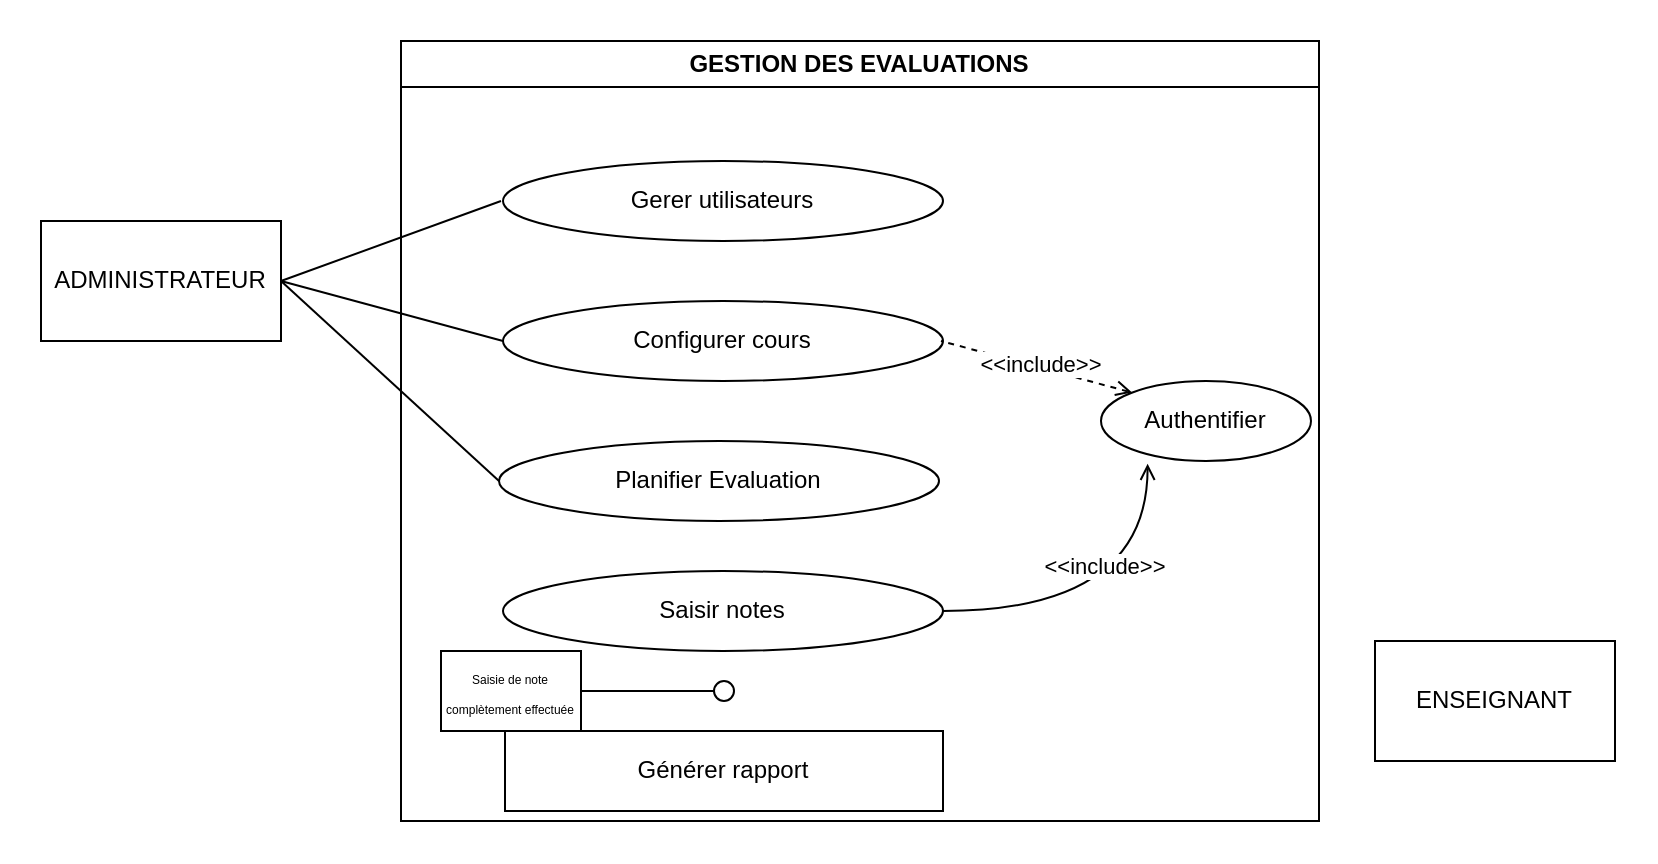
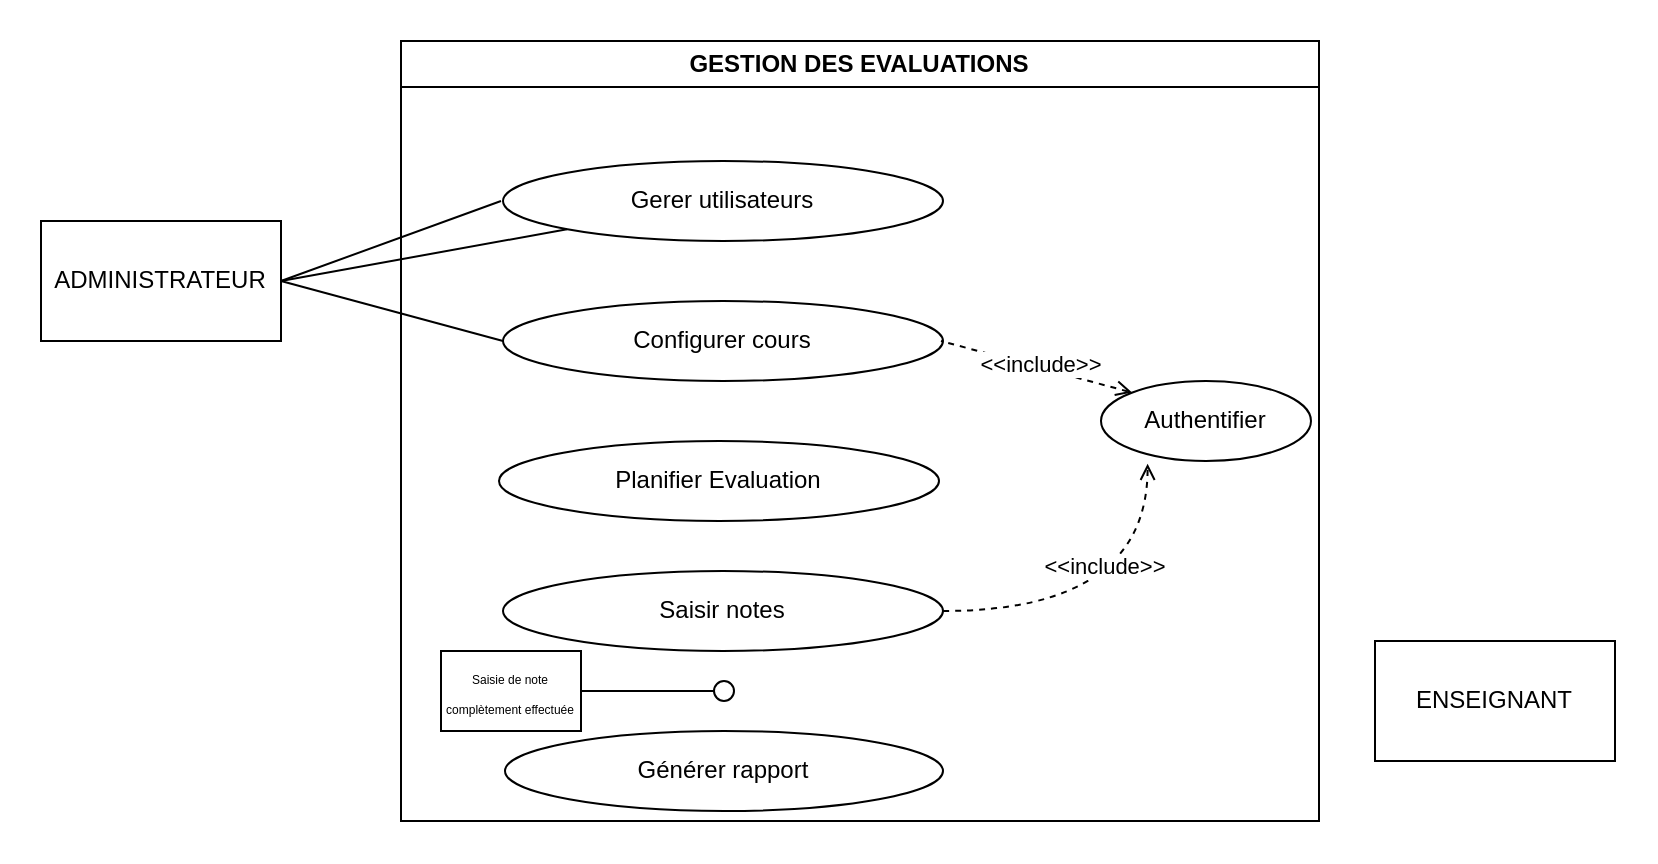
edge "ADMINISTRATEUR" -- "Planifier Evaluation": now "ADMINISTRATEUR" -- "Gerer utilisateurs"
edge "Saisir notes" -> "Authentifier": style solid -> dashed
node "Générer rapport": shape rectangle -> ellipse
